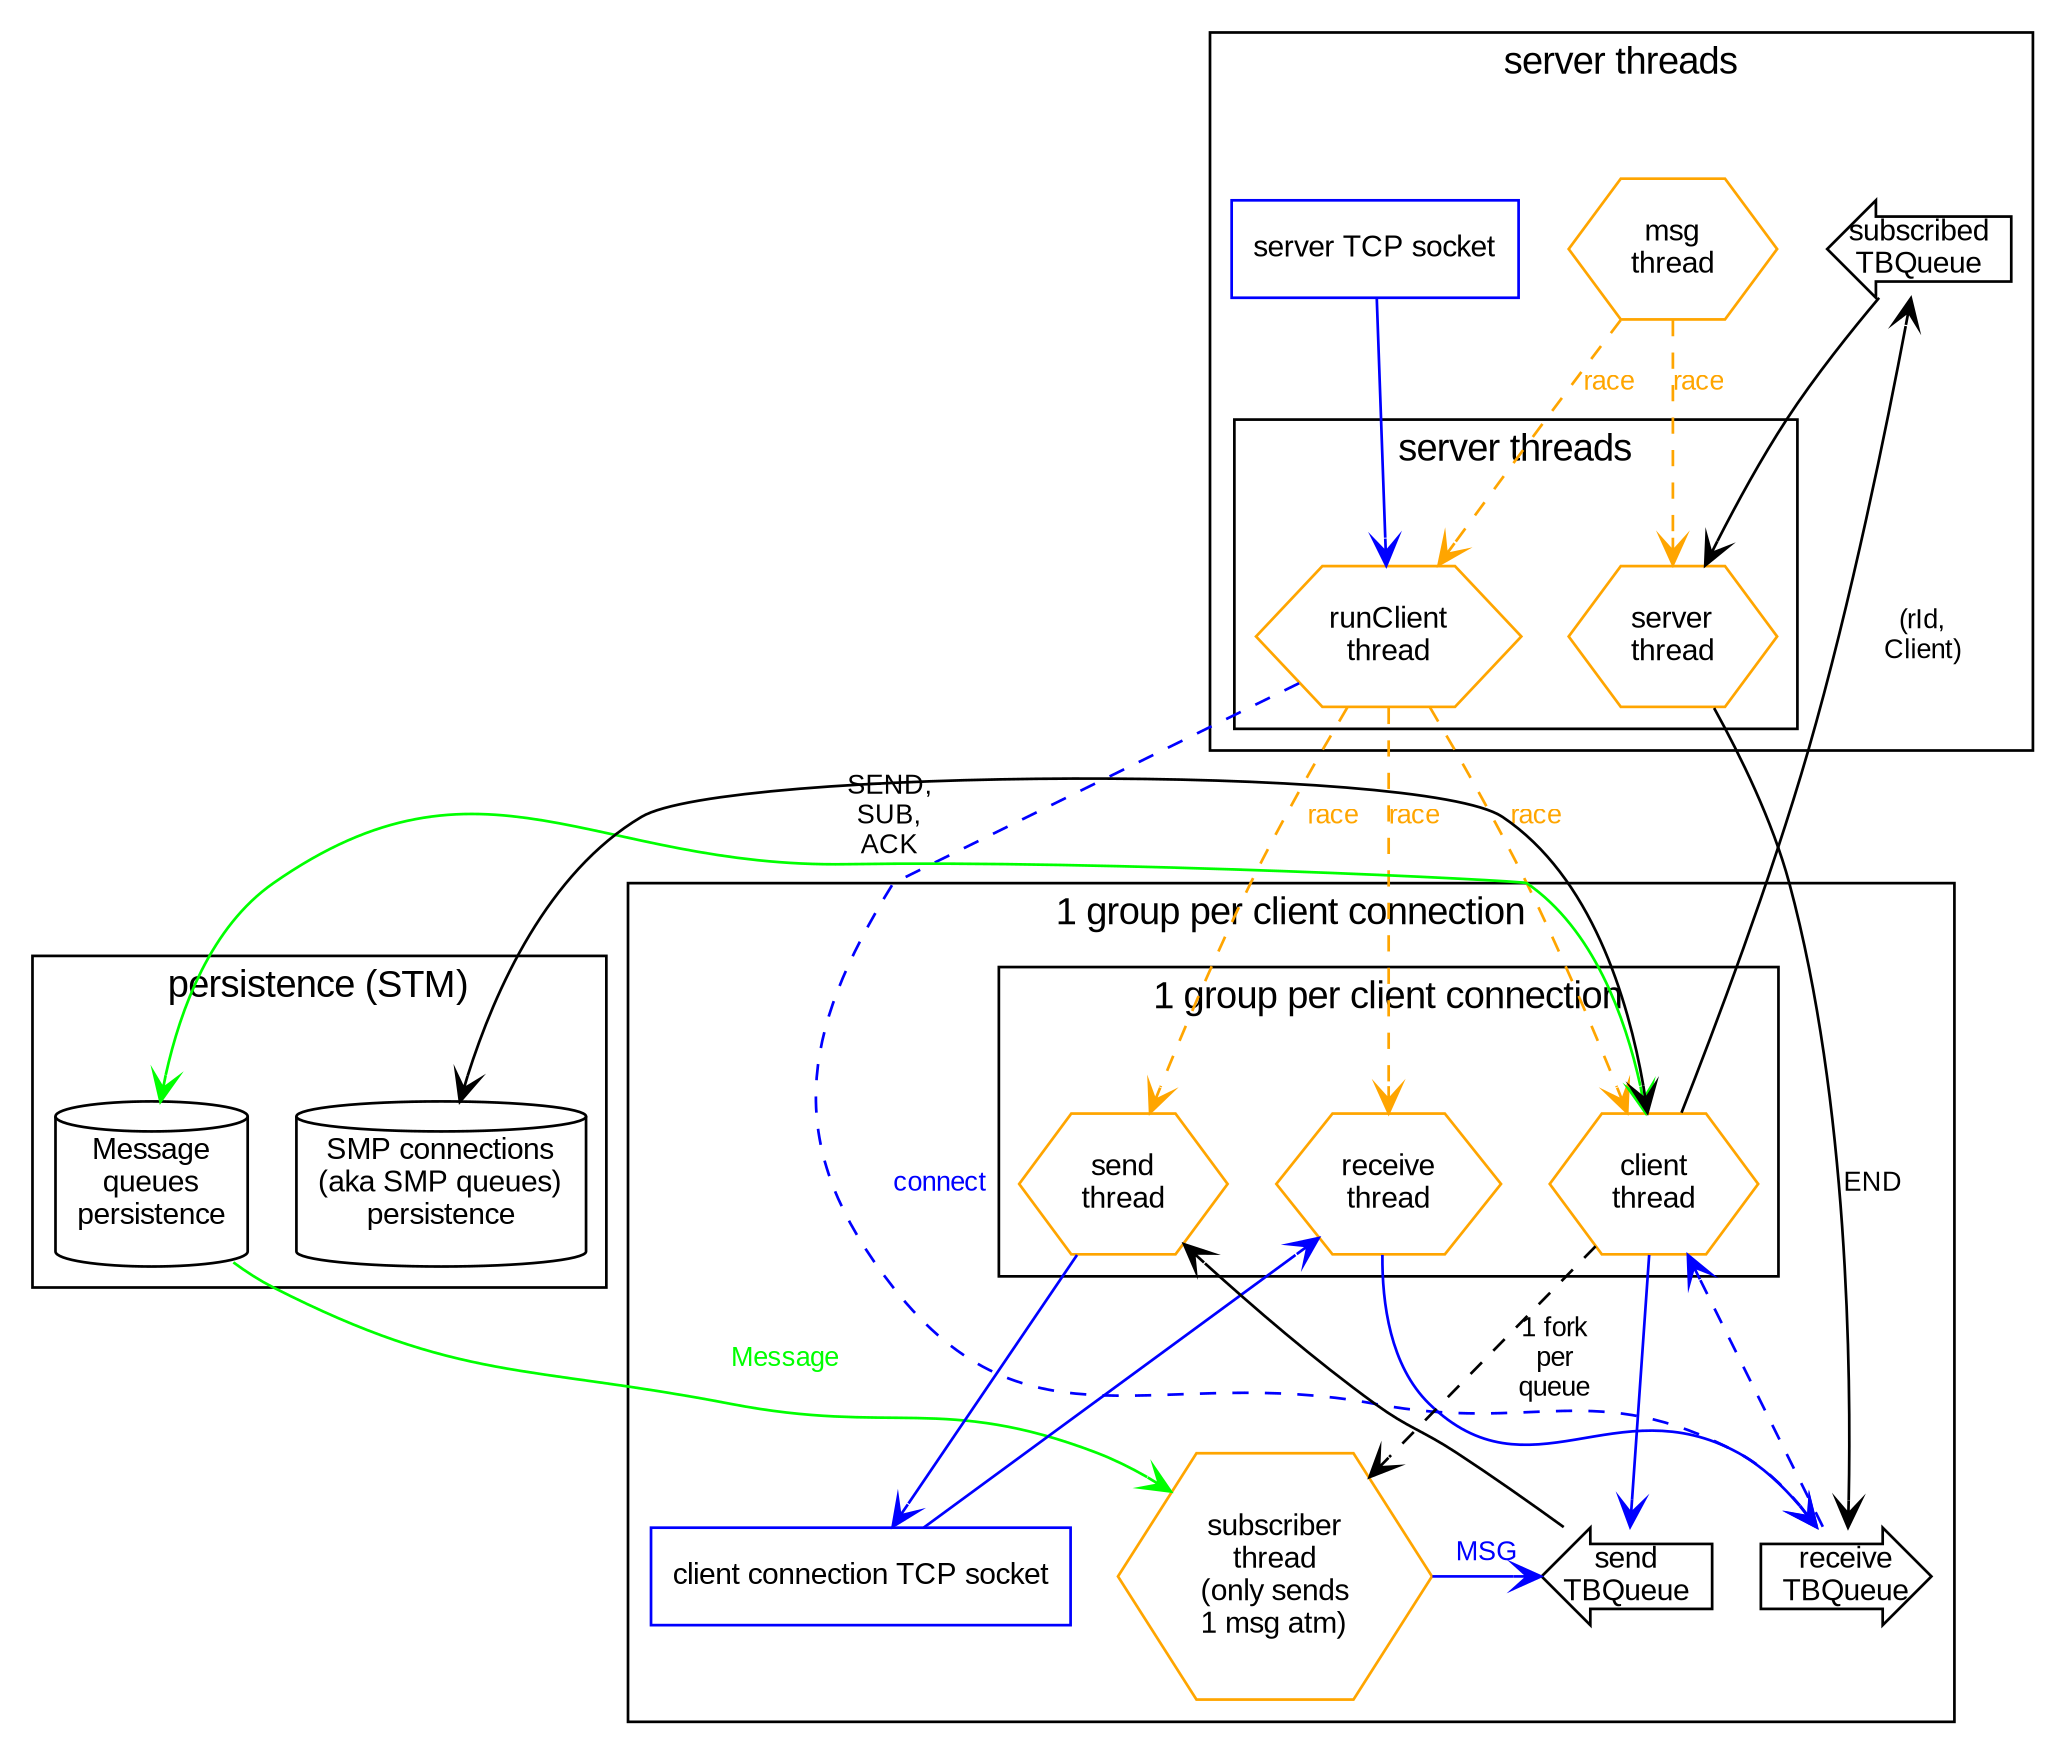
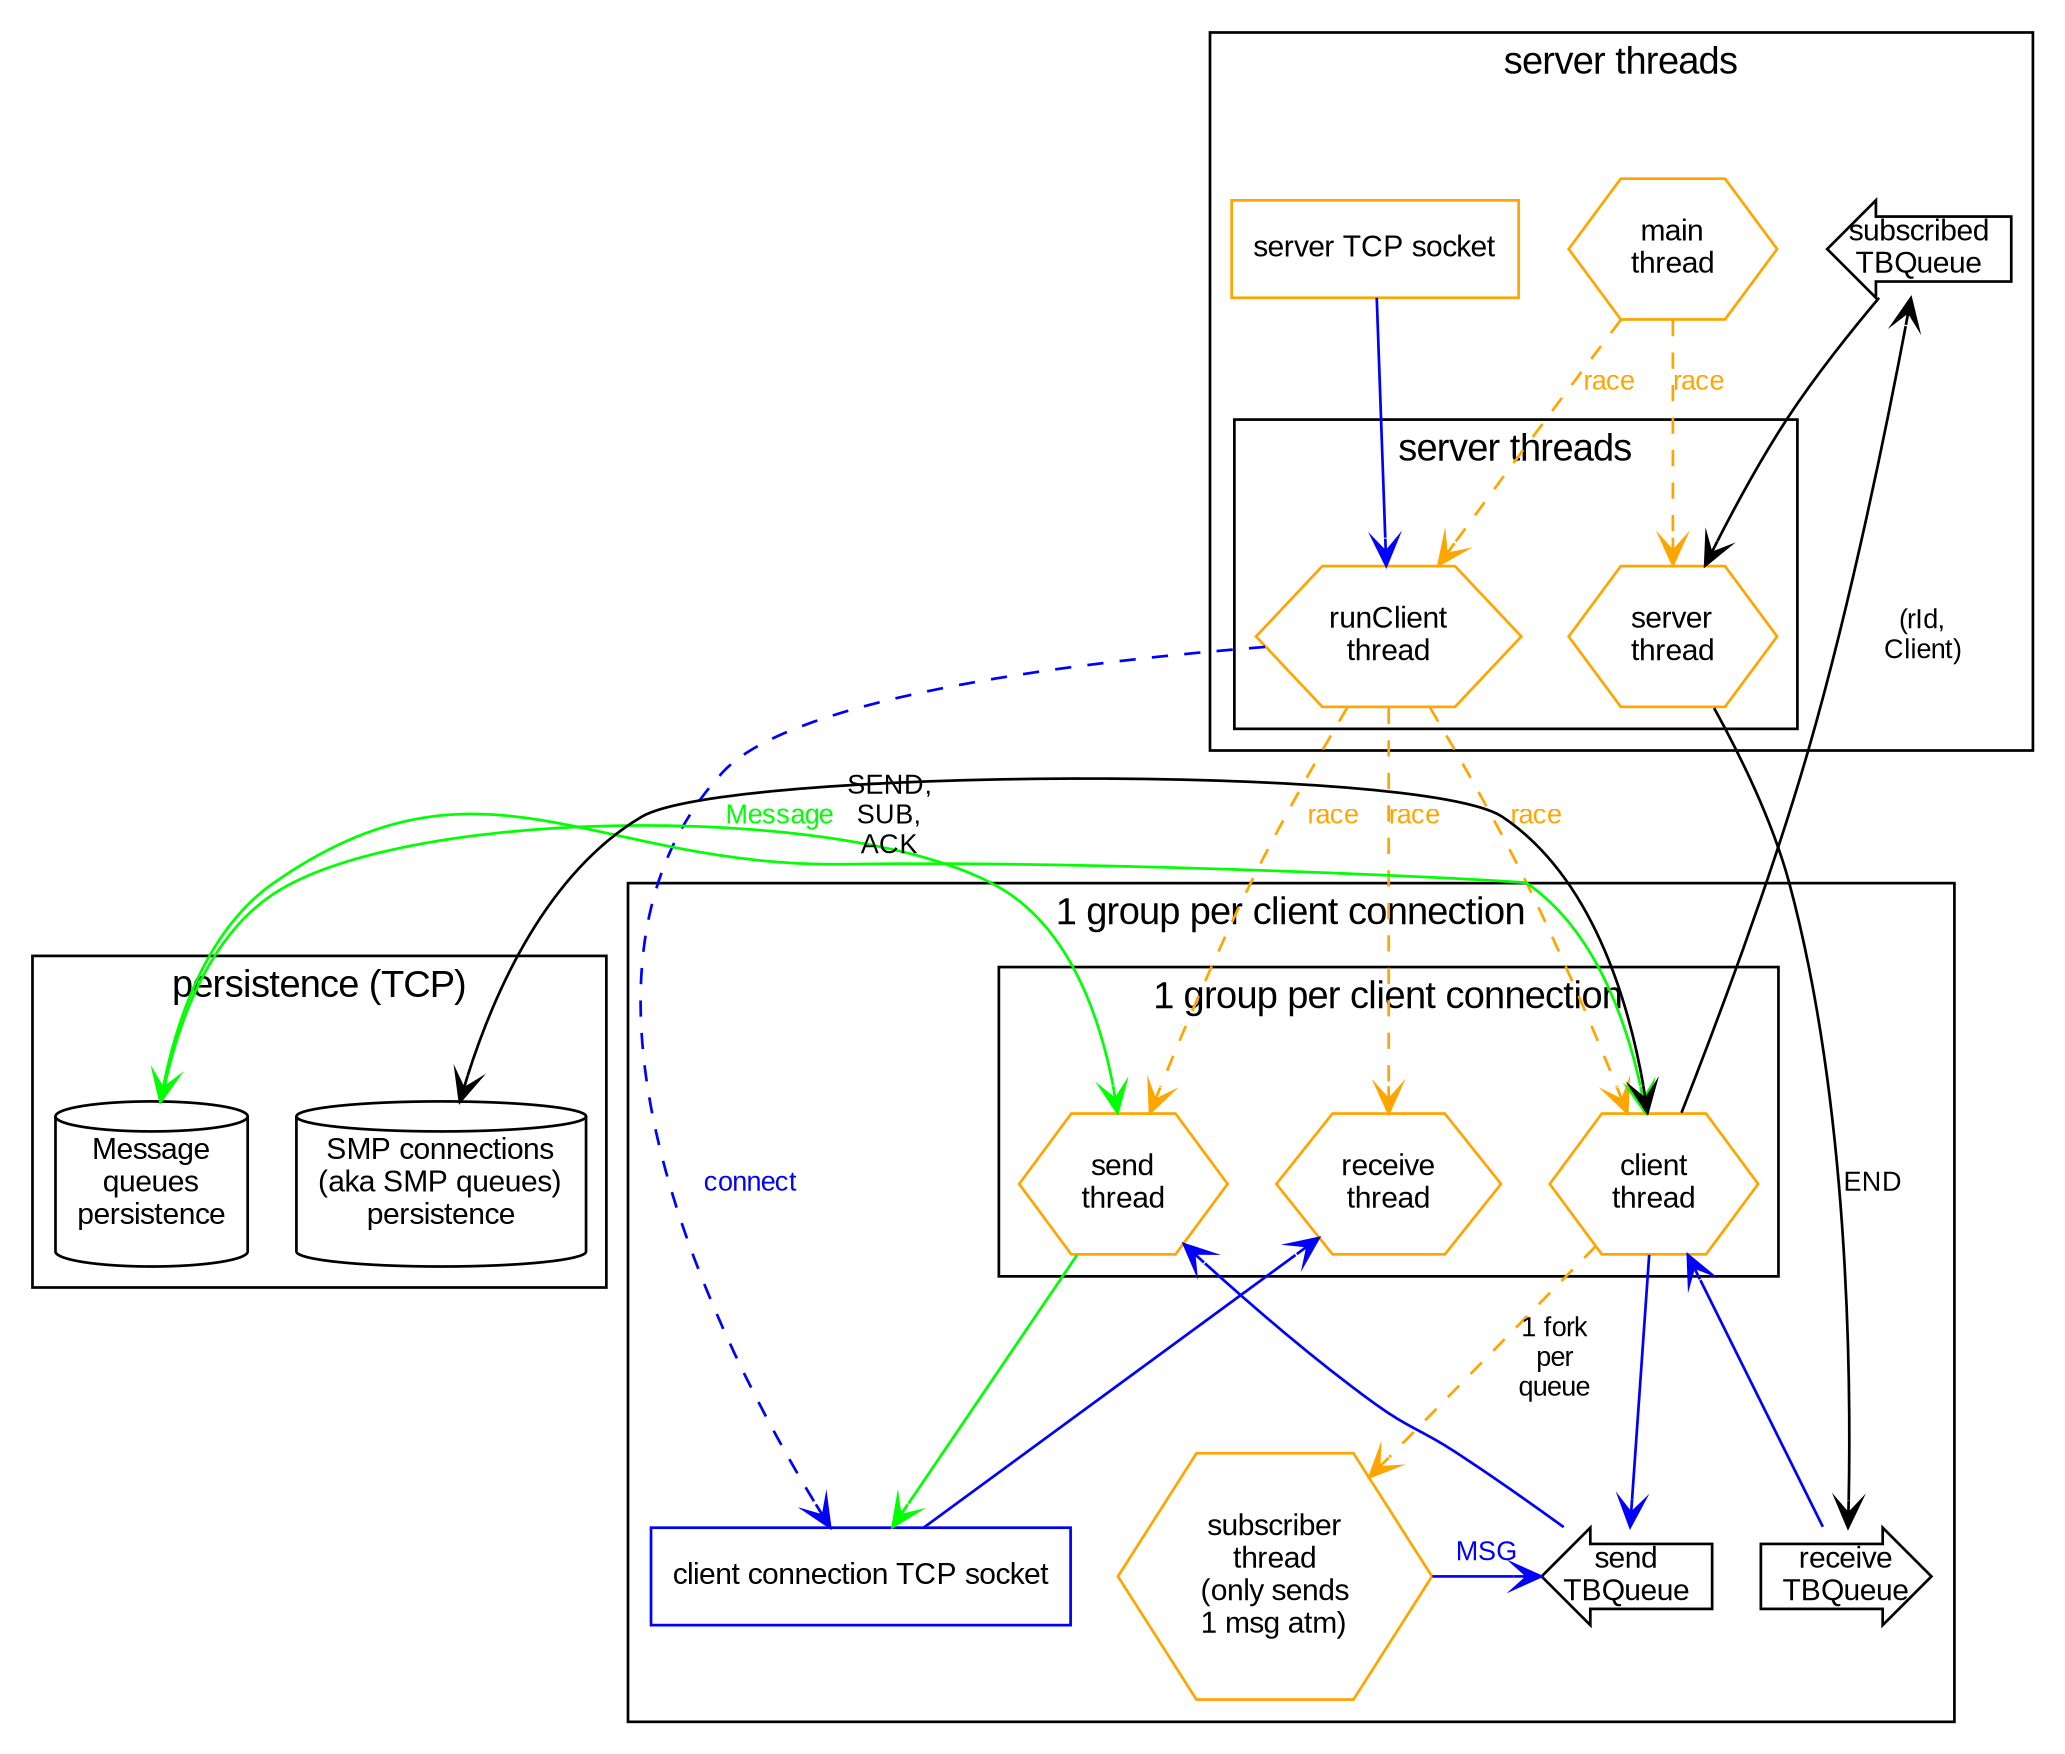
node "server TCP socket": color blue -> orange
node "msg thread": label "msg thread" -> "main thread"
cluster "persistence (STM)": label "persistence (STM)" -> "persistence (TCP)"
edge "runClient thread" -> "receive TBQueue": now "runClient thread" -> "client connection TCP socket"
edge "client thread" -> "subscriber thread (only sends 1 msg atm)": color black -> orange
edge "send TBQueue" -> "send thread": color black -> blue
edge "send thread" -> "client connection TCP socket": color blue -> green
edge "Message queues persistence" -> "subscriber thread (only sends 1 msg atm)": now "Message queues persistence" -> "send thread"
edge "receive TBQueue" -> "client thread": style dashed -> solid
edge "receive thread" -> "receive TBQueue": removed
